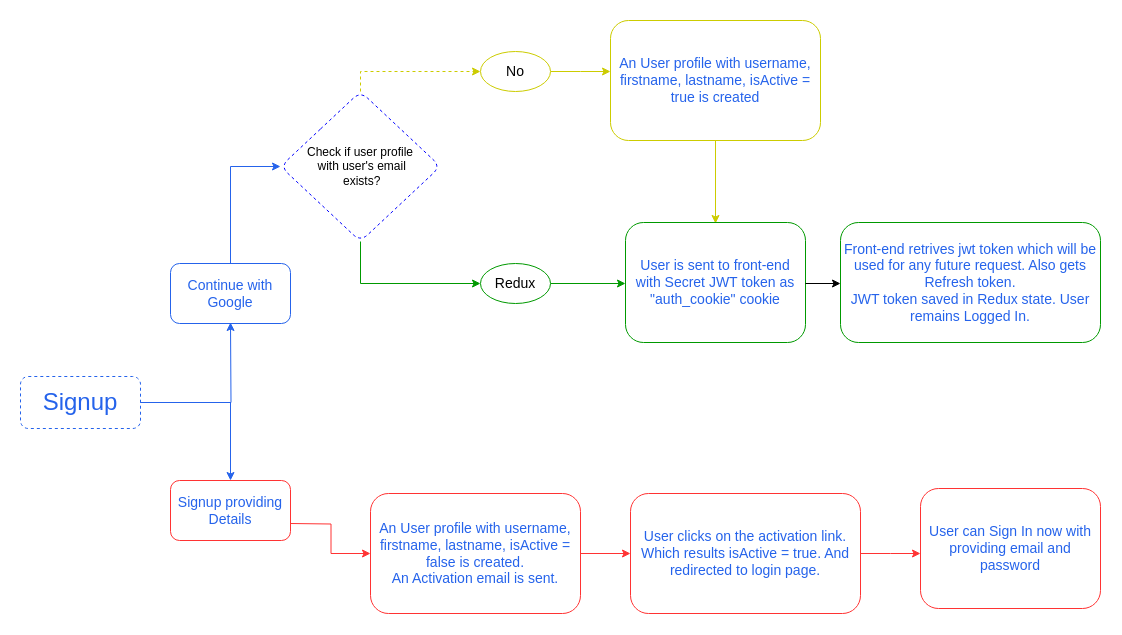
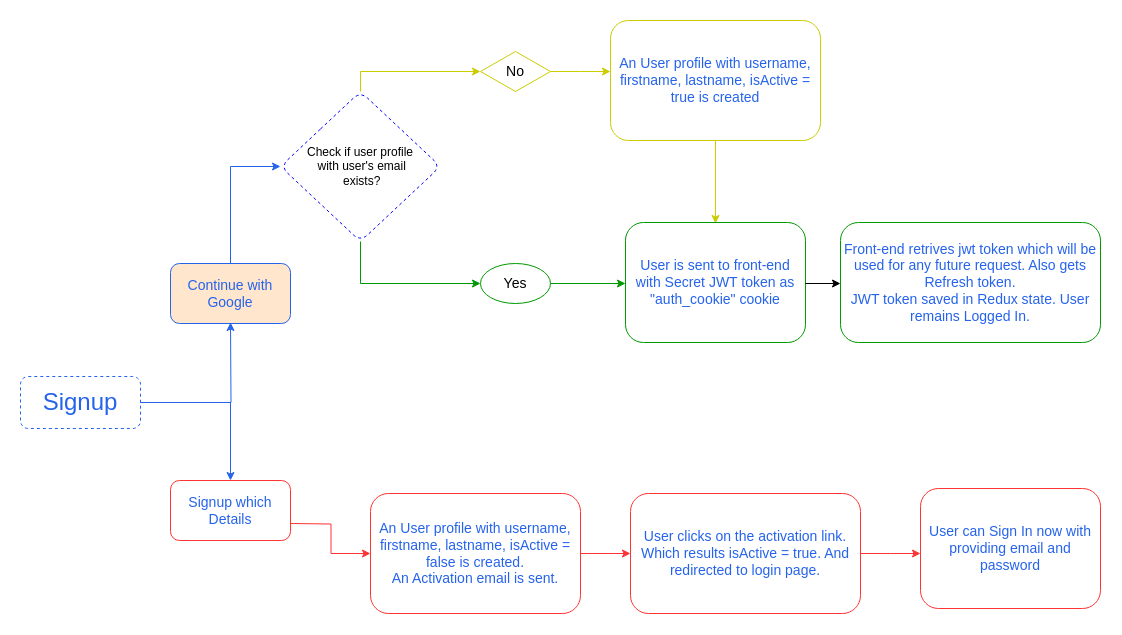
edge "Check if user profile with user's email exists?" -> "No": style dashed -> solid
node "No": shape ellipse -> diamond
node "Redux": label "Redux" -> "Yes"
node "Continue with Google": fillcolor #ffffff -> #ffe6cc
node "Signup providing Details": label "Signup providing Details" -> "Signup which Details"
